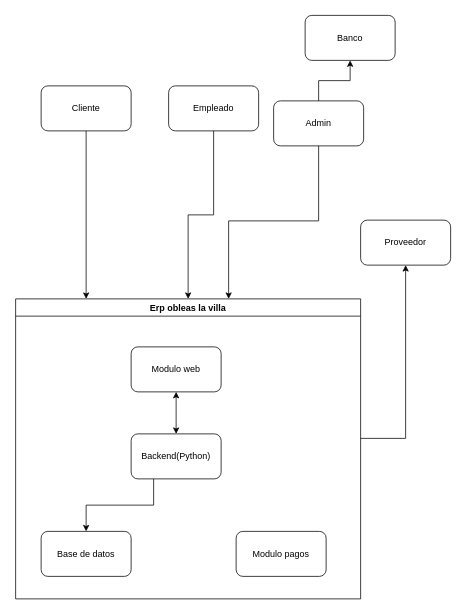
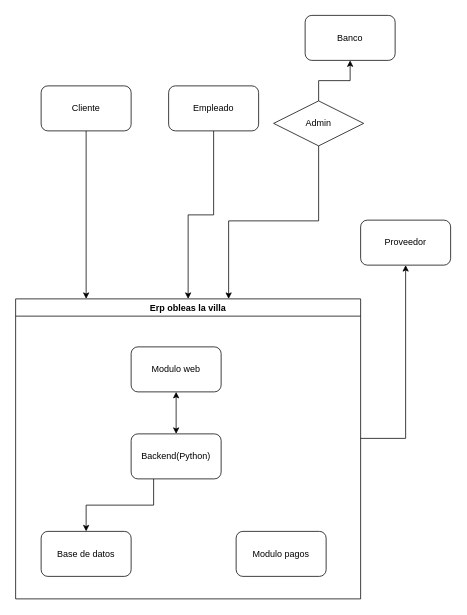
node "Admin": shape rounded rectangle -> diamond
